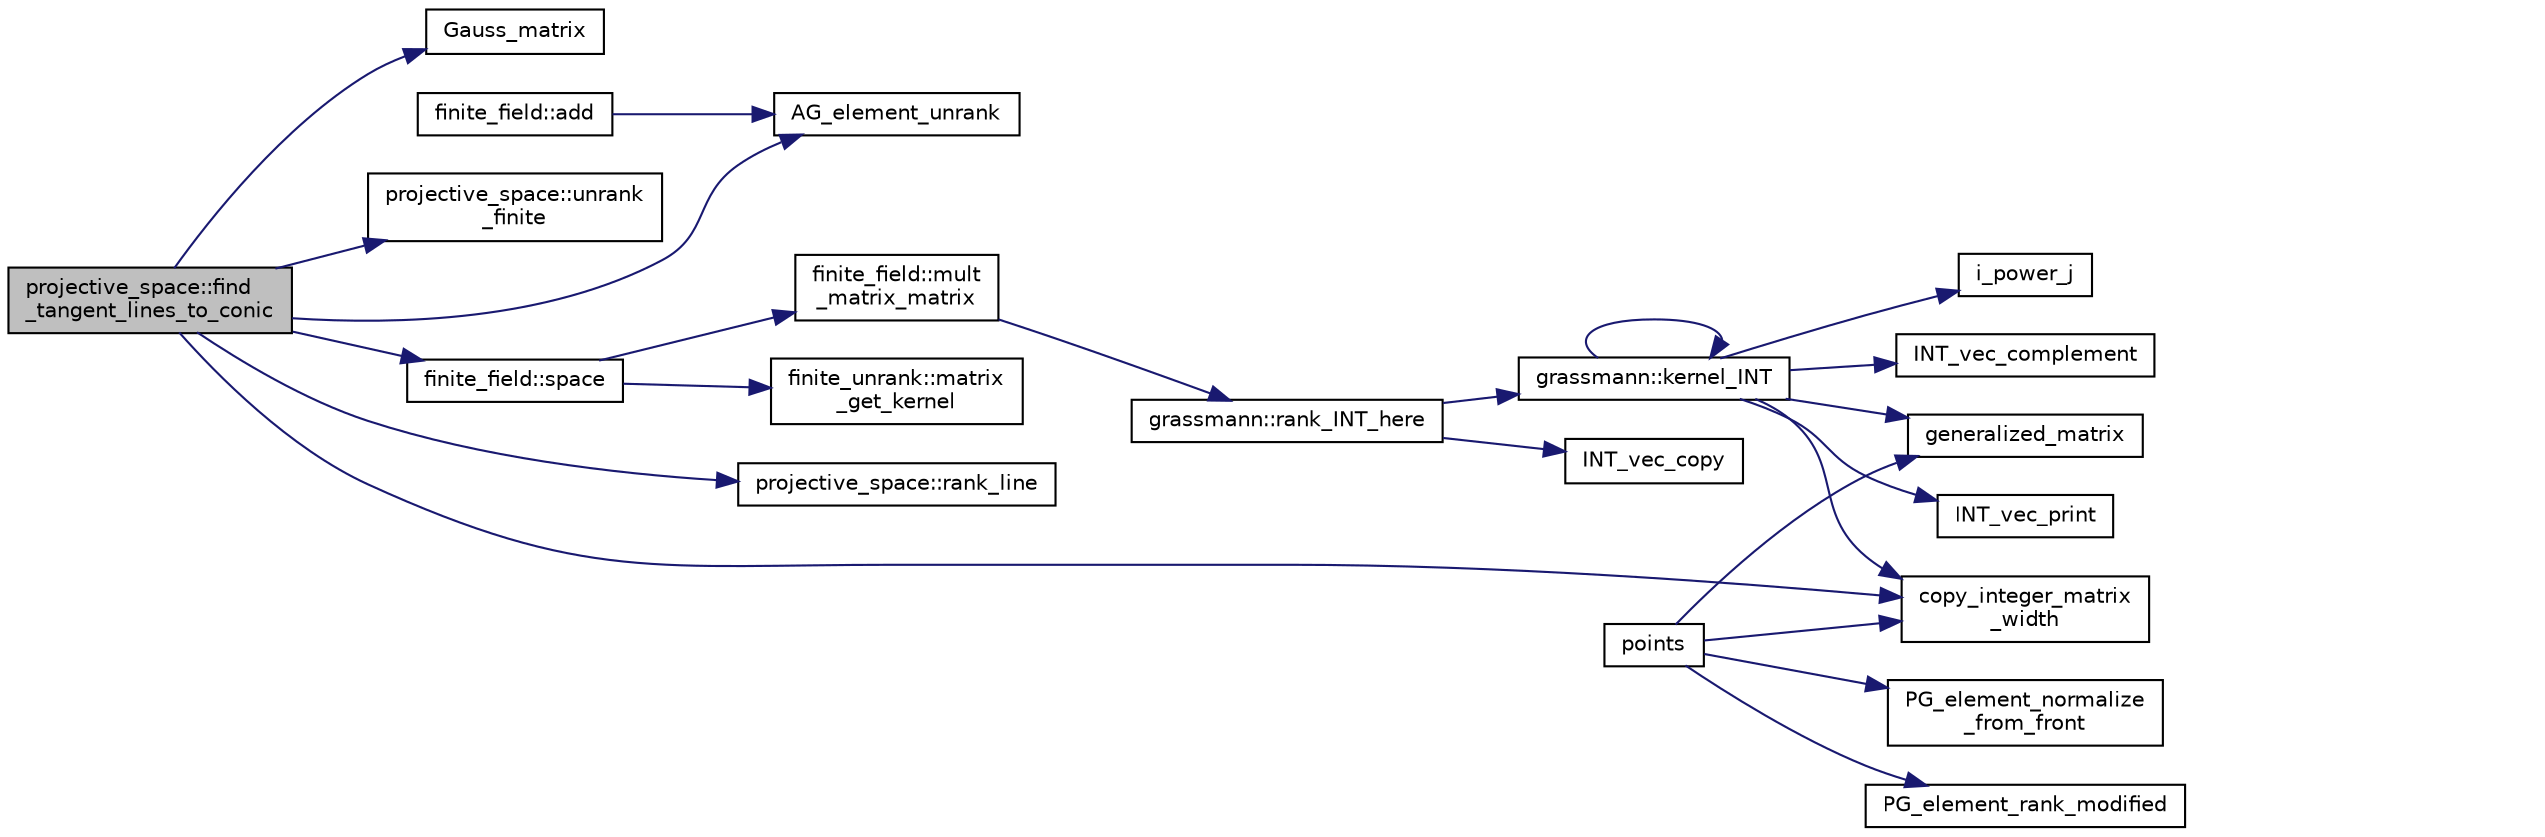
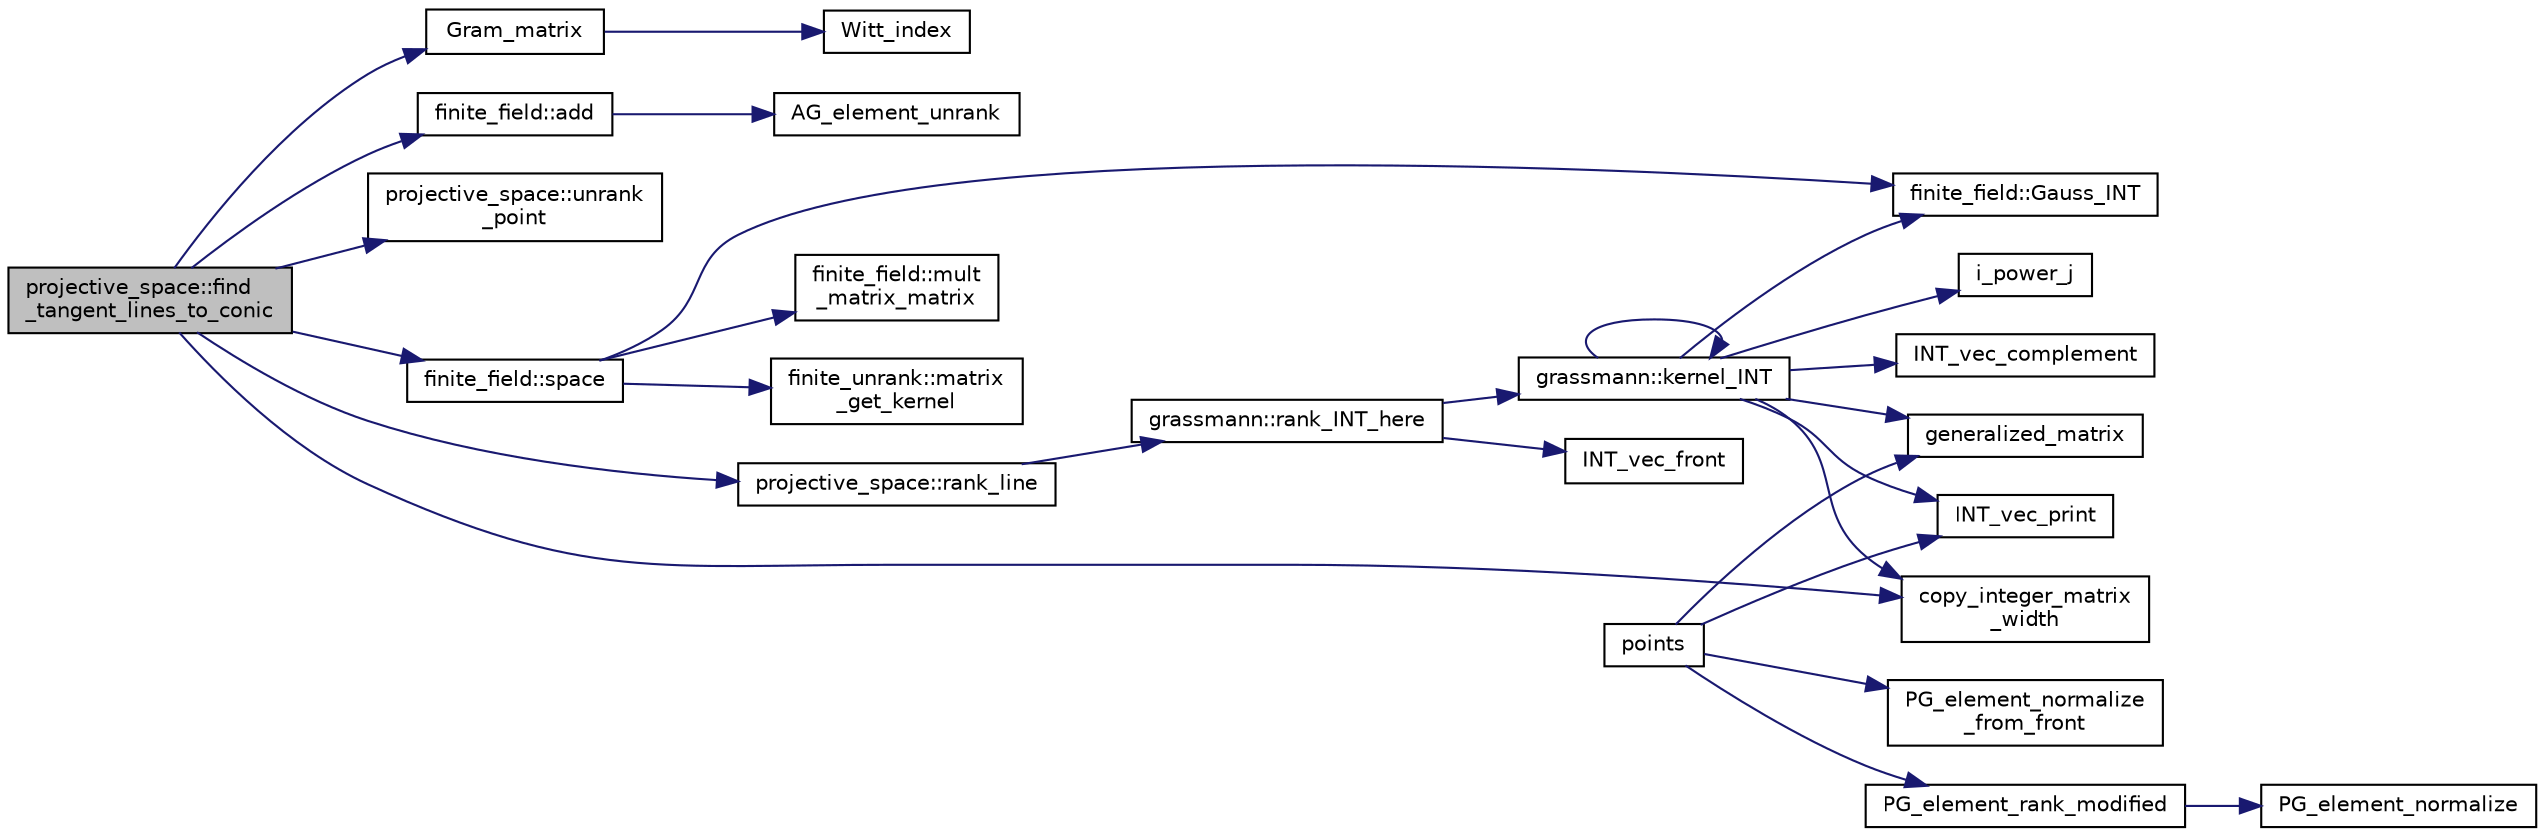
node "Gauss_matrix": label "Gauss_matrix" -> "Gram_matrix"
node "Witt_index": added
node "finite_field::Gauss_INT": added
node "projective_space::unrank _finite": label "projective_space::unrank _finite" -> "projective_space::unrank _point"
edge "projective_space::find _tangent_lines_to_conic" -> "AG_element_unrank": now "projective_space::find _tangent_lines_to_conic" -> "finite_field::add"
edge "finite_field::mult _matrix_matrix" -> "grassmann::rank_INT_here": now "projective_space::rank_line" -> "grassmann::rank_INT_here"
node "INT_vec_copy": label "INT_vec_copy" -> "INT_vec_front"
edge "points" -> "copy_integer_matrix _width": now "points" -> "INT_vec_print"
node "PG_element_normalize": added
